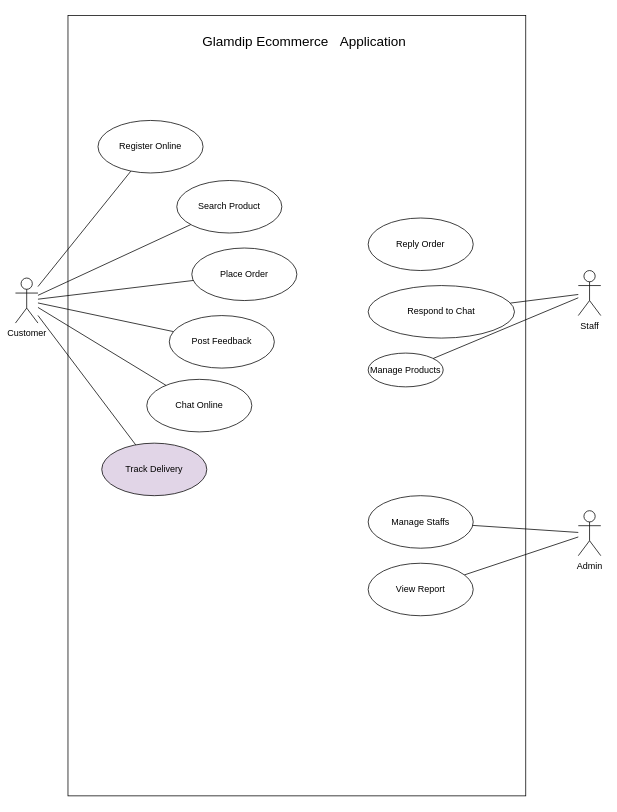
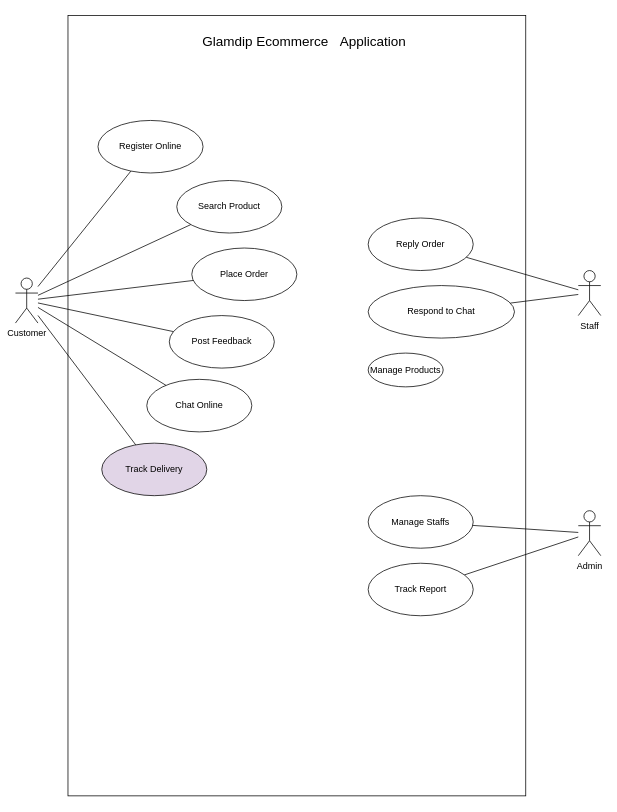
edge "Reply Order" -- "Staff": added
edge "Staff" -- "Manage Products": removed
node "View Report": label "View Report" -> "Track Report"
